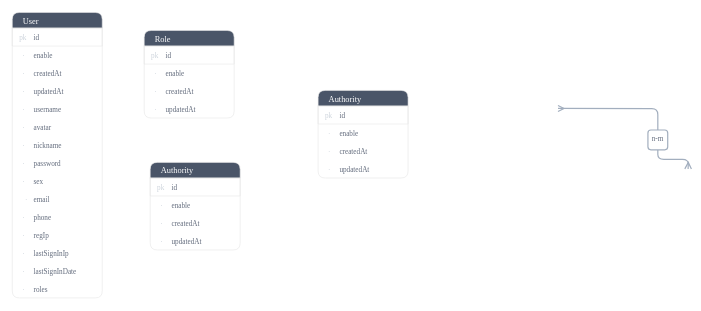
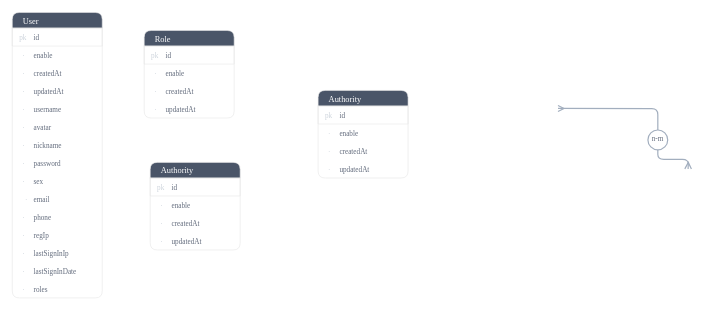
node "n-m": shape rounded rectangle -> ellipse
